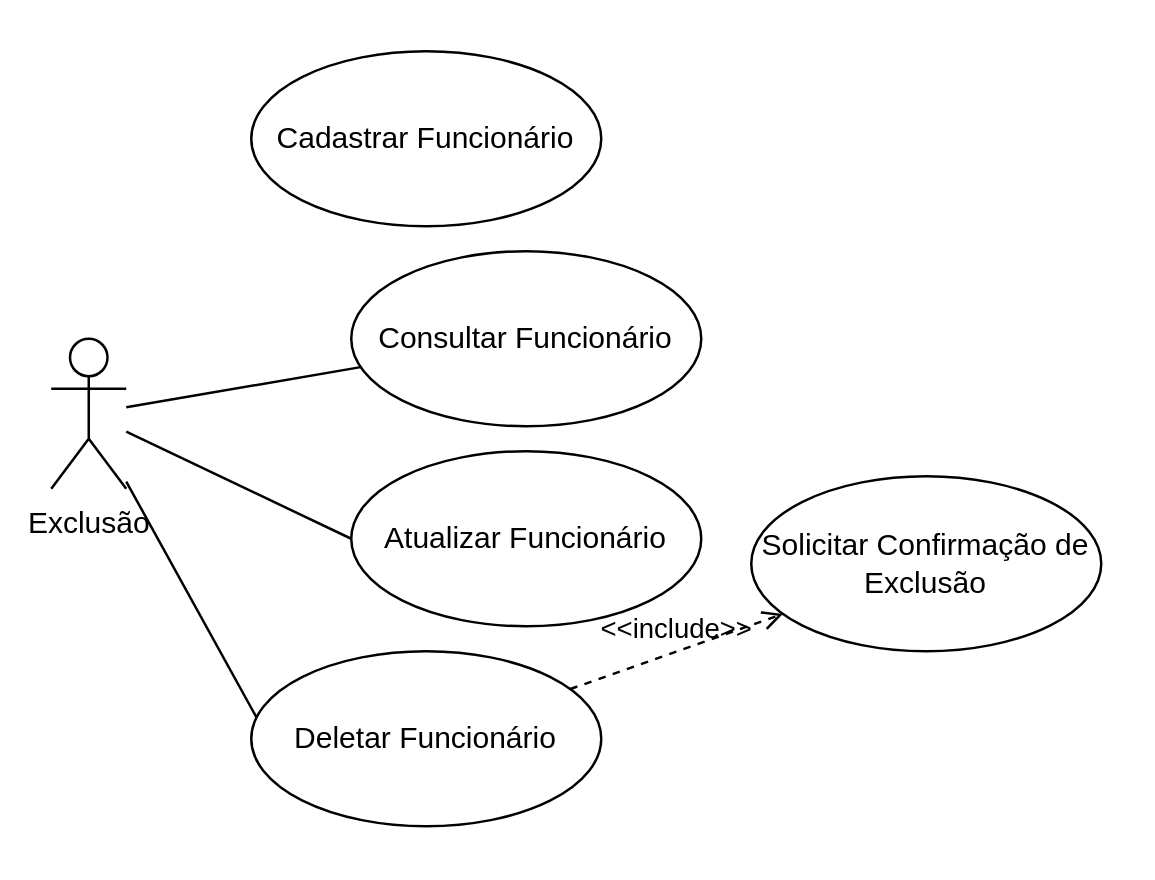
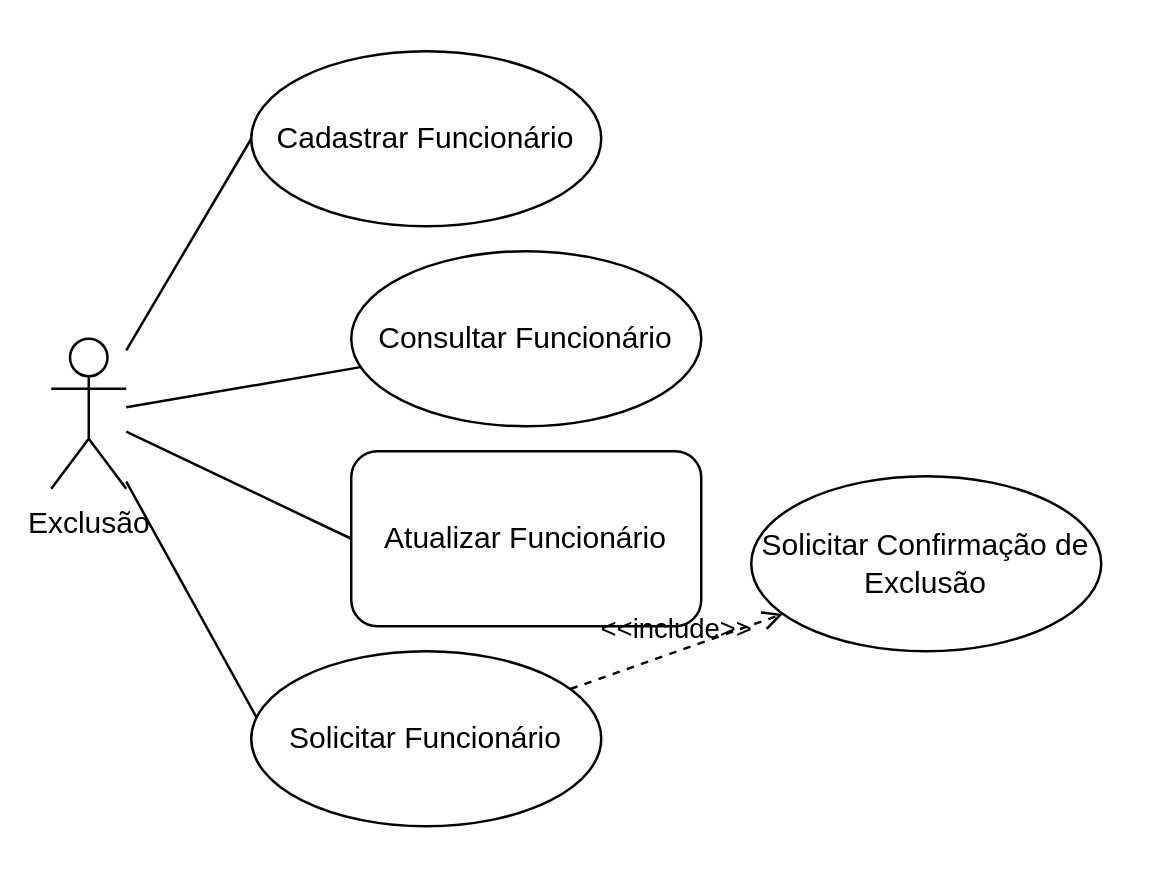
edge "Cadastrar Funcionário" -- "Exclusão": added
node "Atualizar Funcionário": shape ellipse -> rounded rectangle
node "Deletar Funcionário": label "Deletar Funcionário" -> "Solicitar Funcionário"
